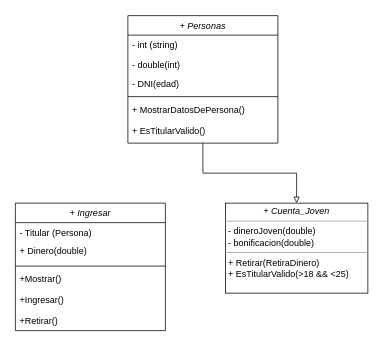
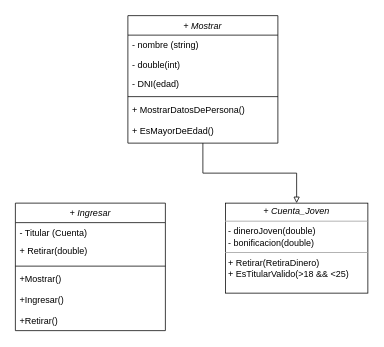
node "+ Personas": label "+ Personas" -> "+ Mostrar"
node "- int (string)": label "- int (string)" -> "- nombre (string)"
node "+ MostrarDatosDePersona() + EsTitularValido()": label "+ MostrarDatosDePersona() + EsTitularValido()" -> "+ MostrarDatosDePersona() + EsMayorDeEdad()"
node "- Titular (Persona)": label "- Titular (Persona)" -> "- Titular (Cuenta)"
node "+ Dinero(double)": label "+ Dinero(double)" -> "+ Retirar(double)"
